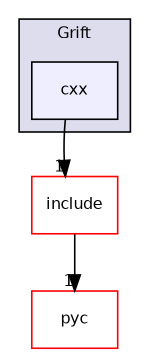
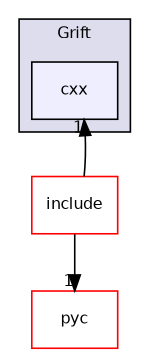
edge "cxx" -> "include": reversed
